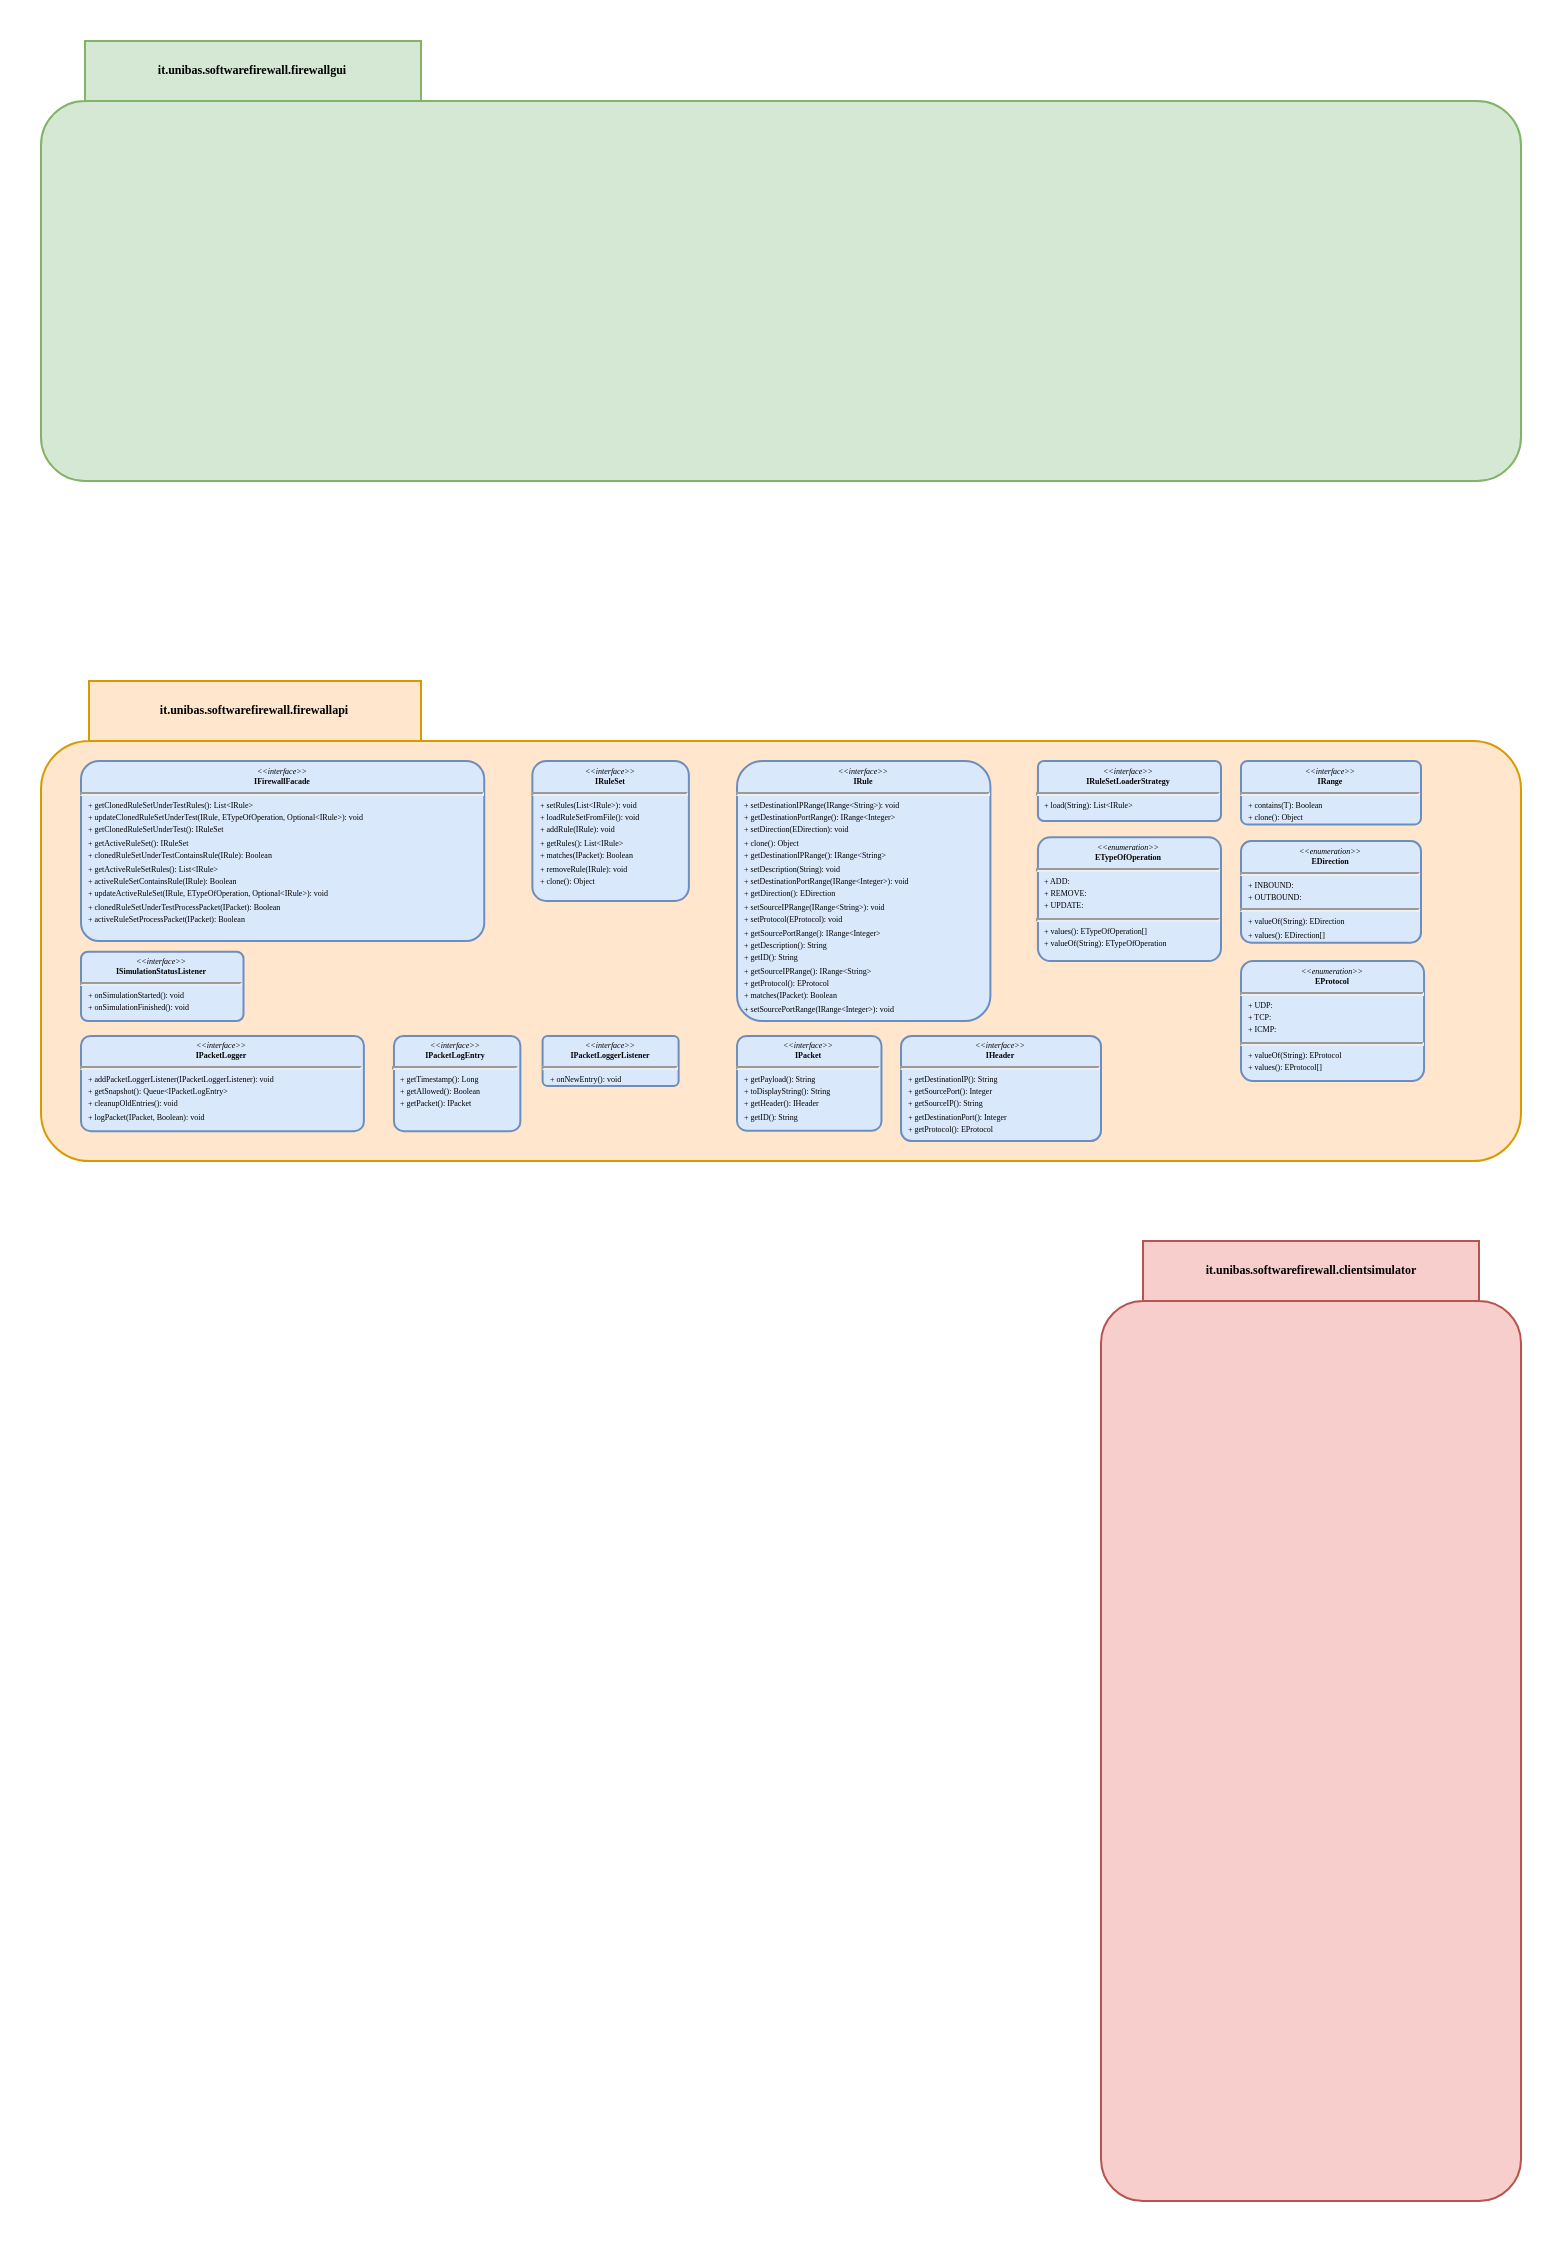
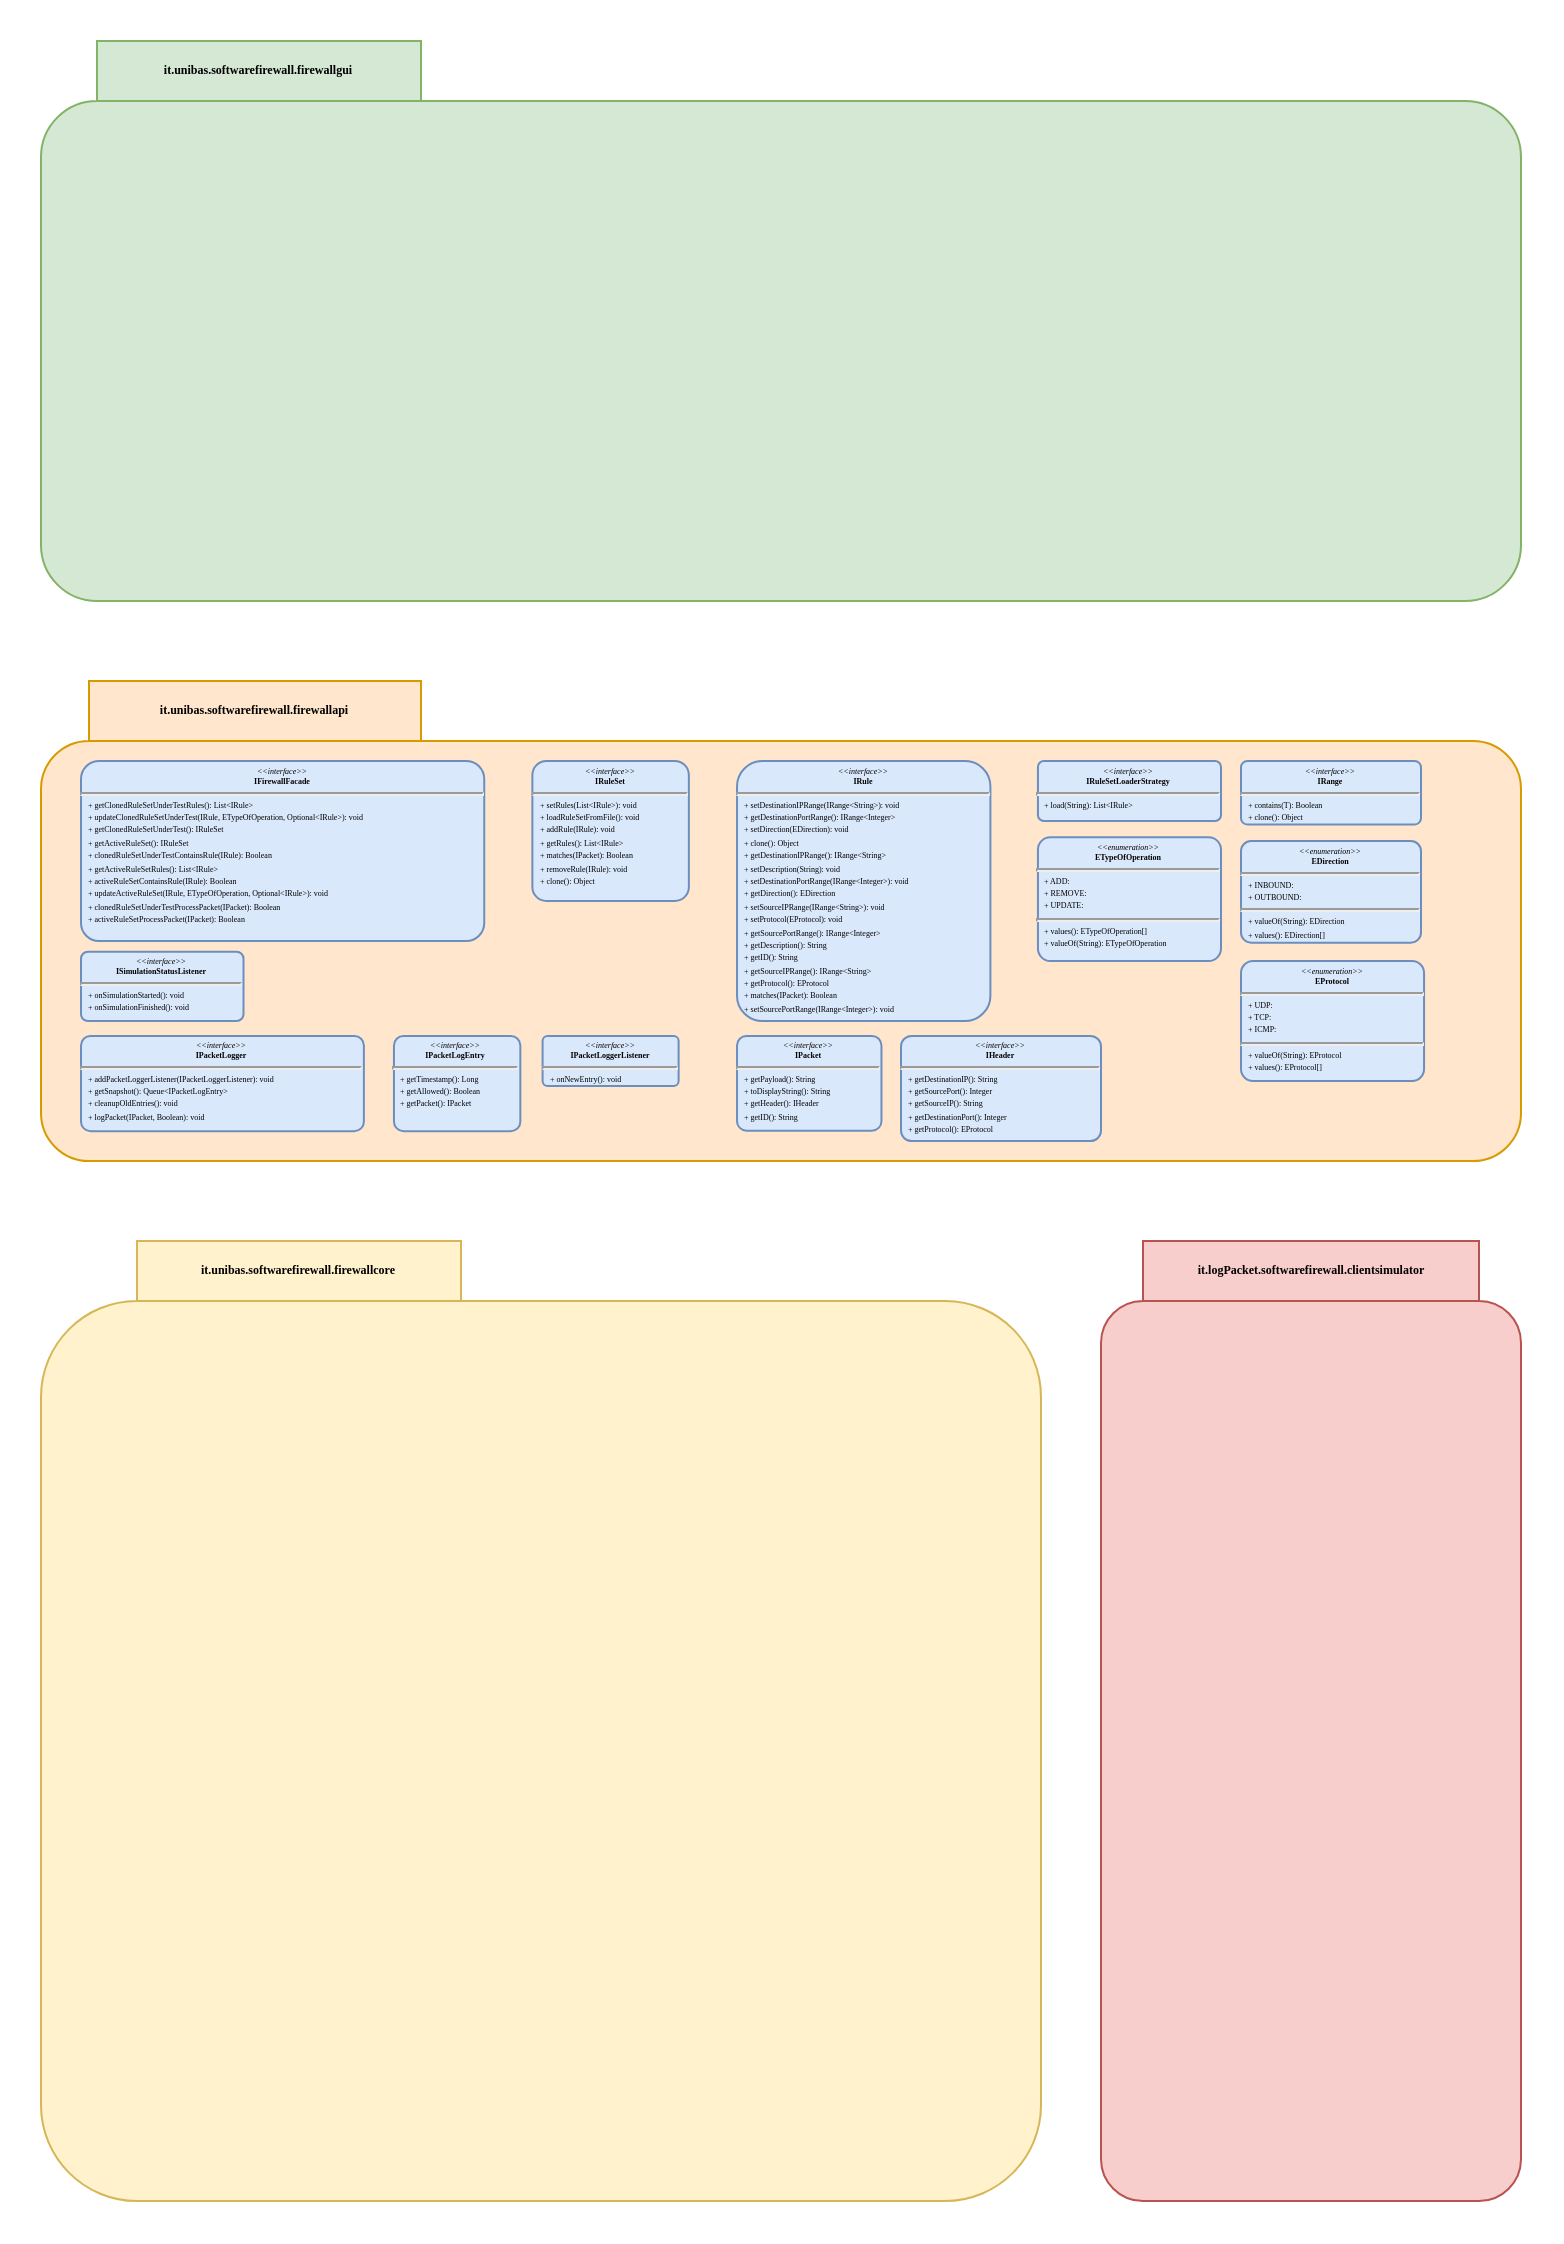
node "it.unibas.softwarefirewall.firewallgui": size 1480x440 -> 1480x560
node "it.unibas.softwarefirewall.clientsimulator": label "it.unibas.softwarefirewall.clientsimulator" -> "it.logPacket.softwarefirewall.clientsimulator"
node "it.unibas.softwarefirewall.firewallcore": added
